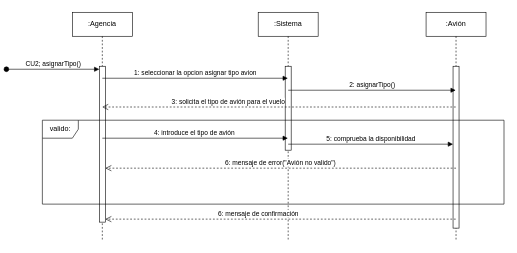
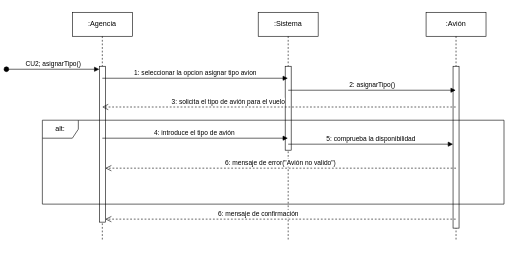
node "valido:": label "valido:" -> "alt:"
